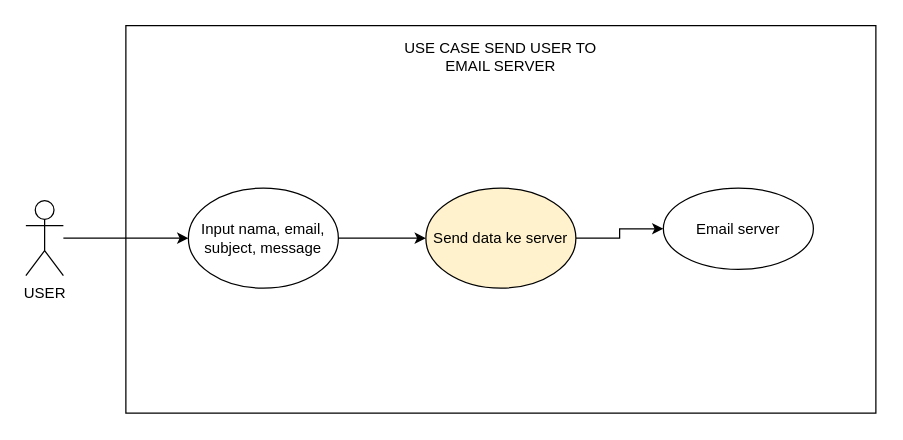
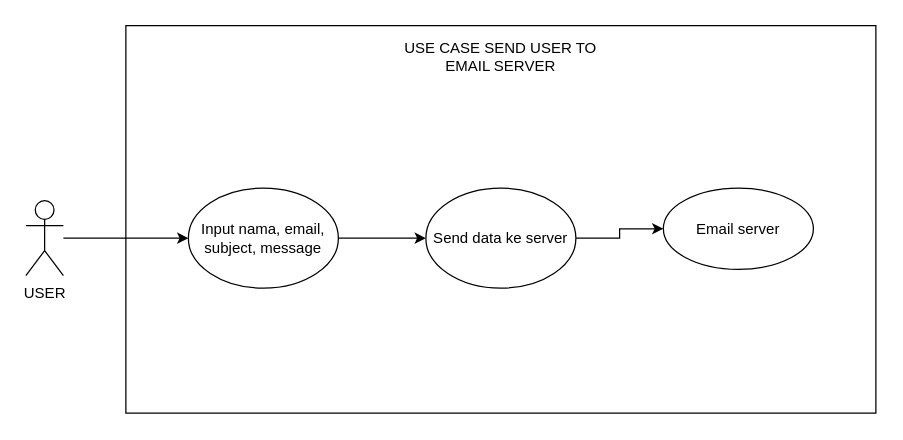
node "Send data ke server": fillcolor #fff2cc -> #ffffff
